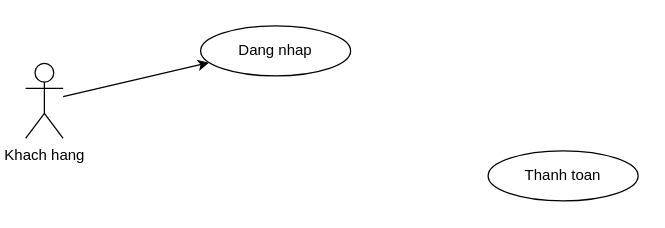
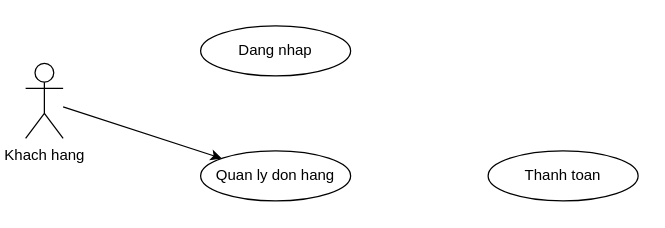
edge "Khach hang" -> "Dang nhap": removed
edge "Khach hang" -> "Quan ly don hang": added
node "Quan ly don hang": added
